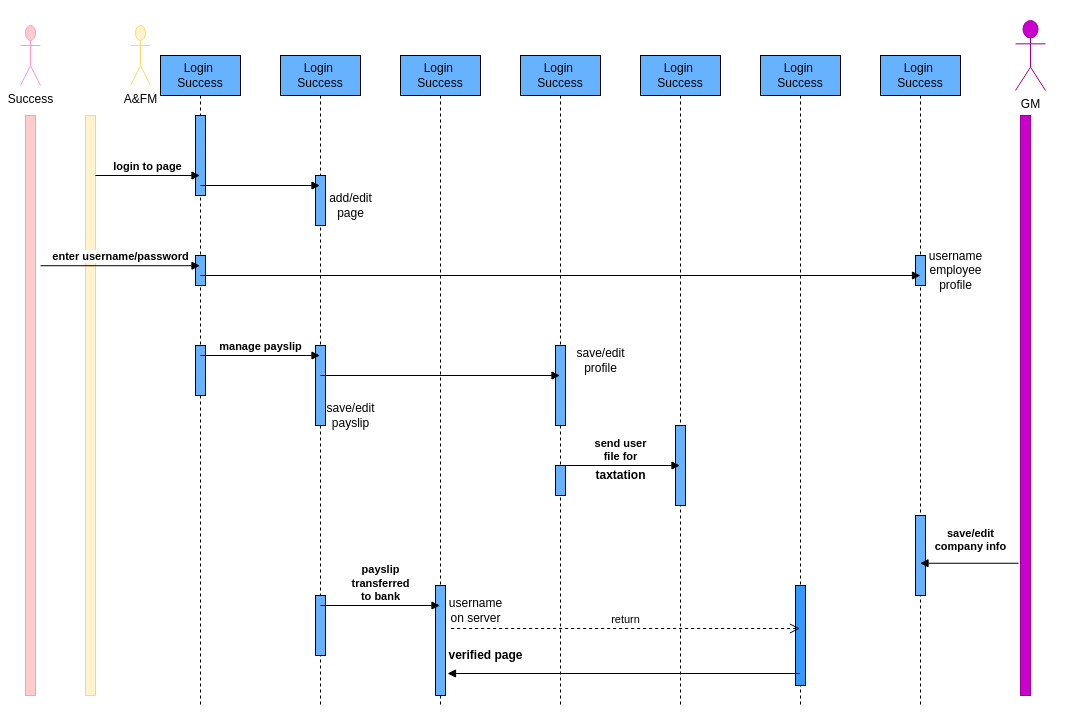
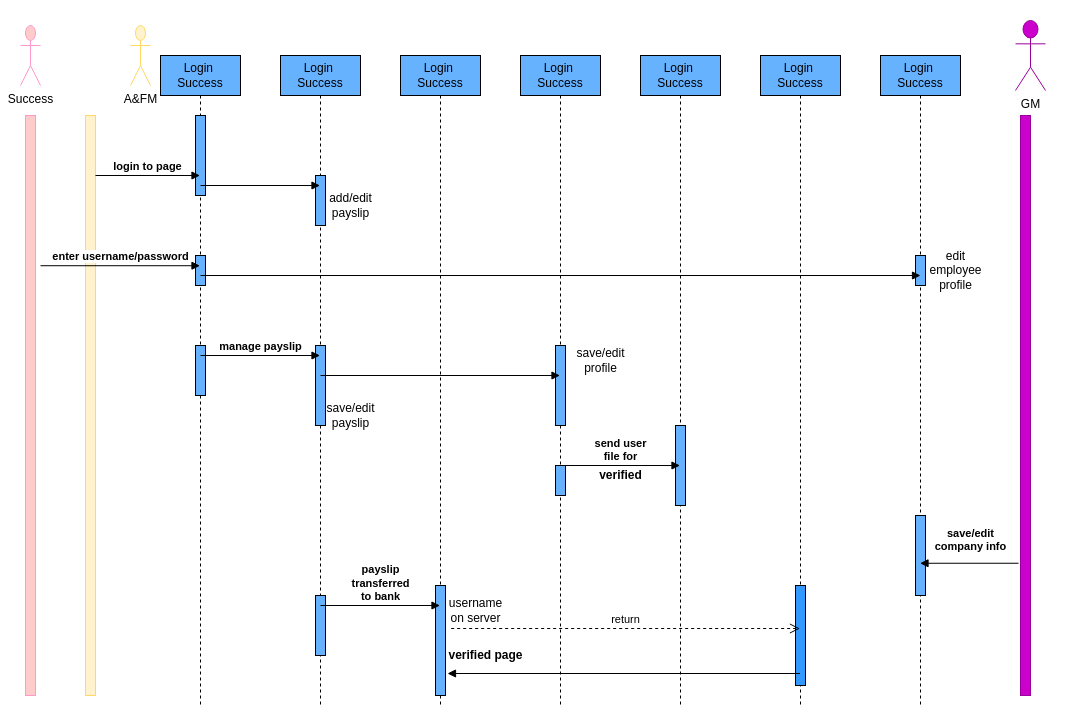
node "add/edit page": label "add/edit page" -> "add/edit payslip"
node "username employee profile": label "username employee profile" -> "edit employee profile"
node "taxtation": label "taxtation" -> "verified"
